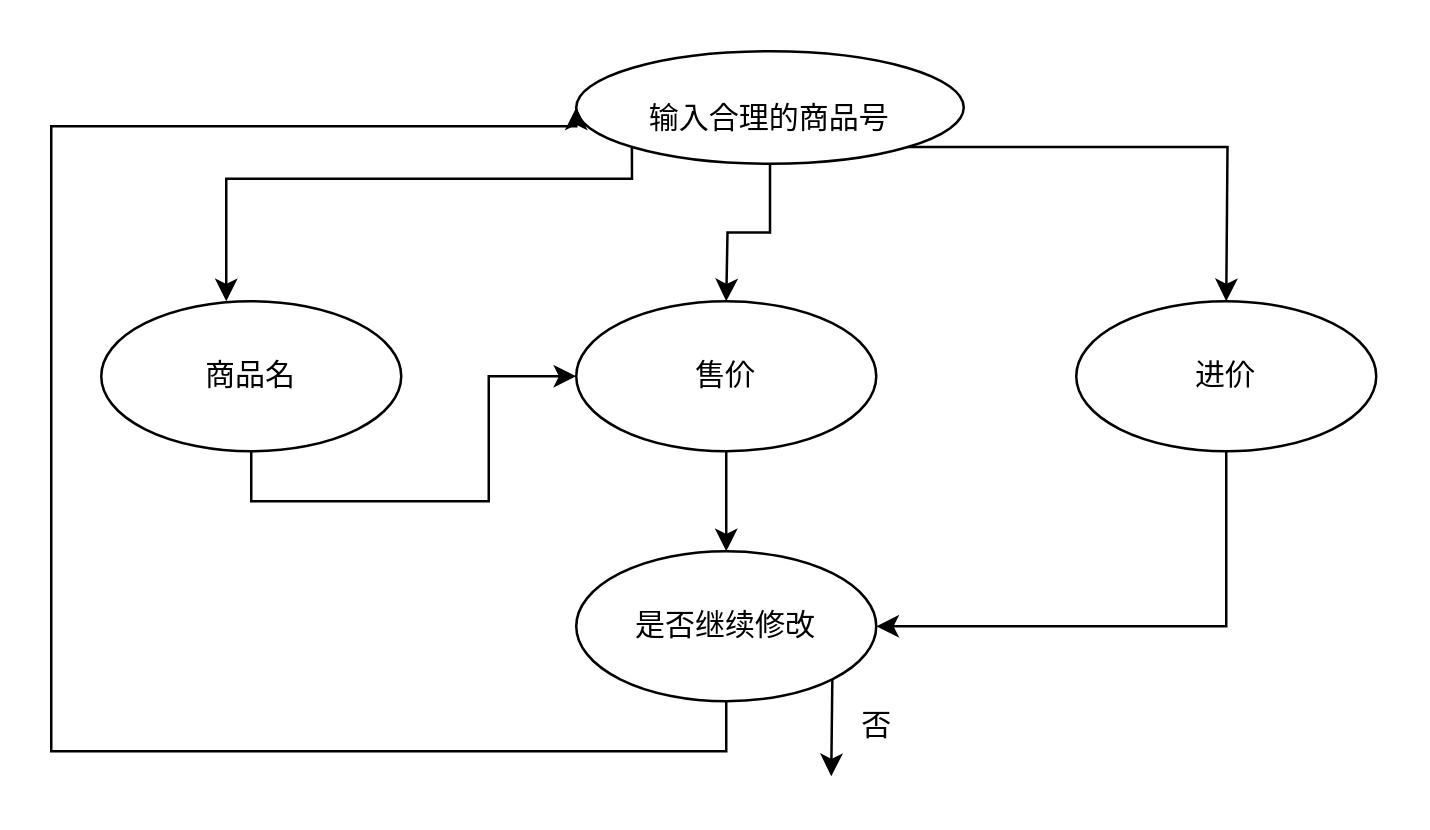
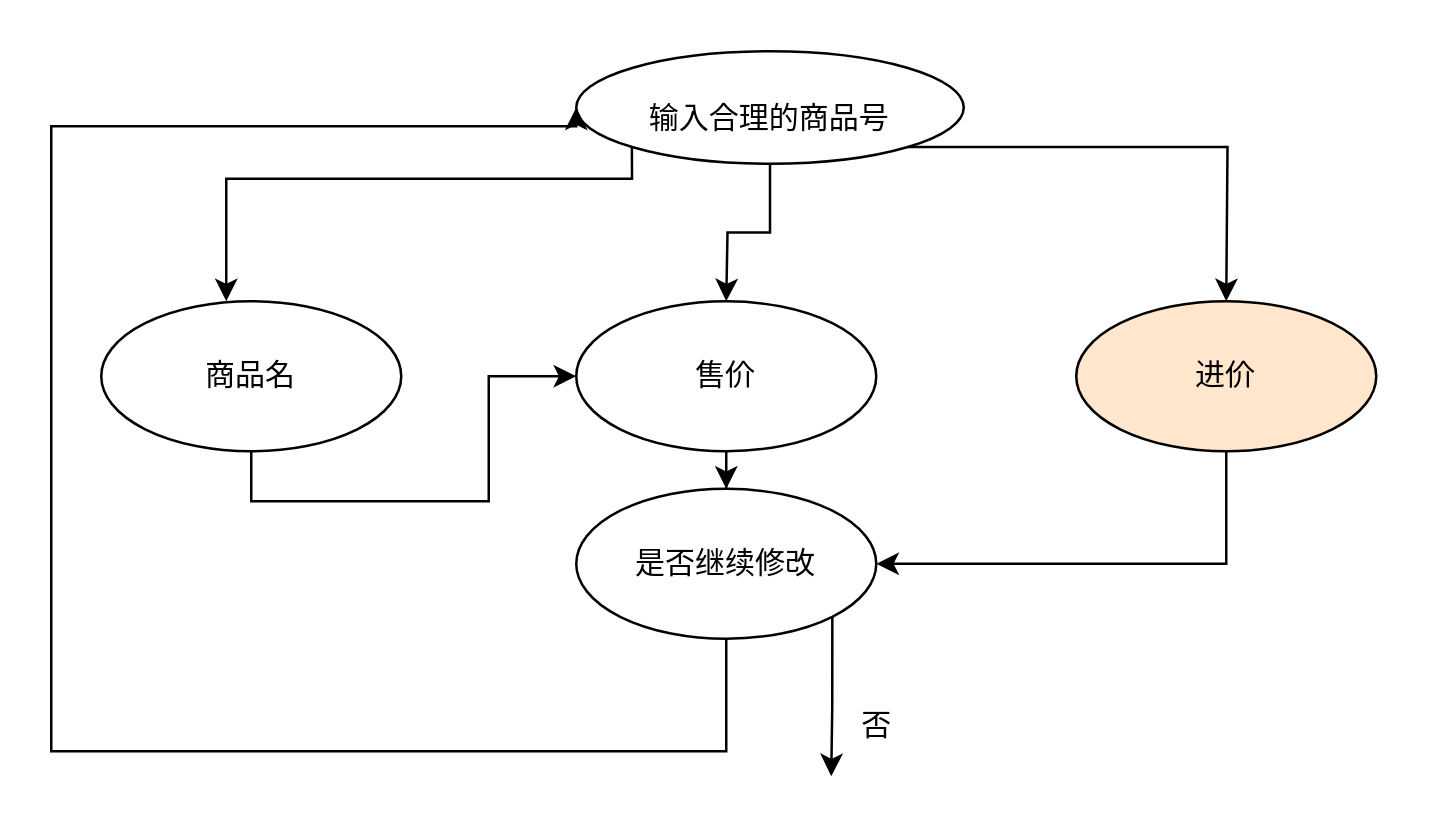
node "进价": fillcolor #ffffff -> #ffe6cc
node "是否继续修改": moved (726, 626) -> (726, 564)
